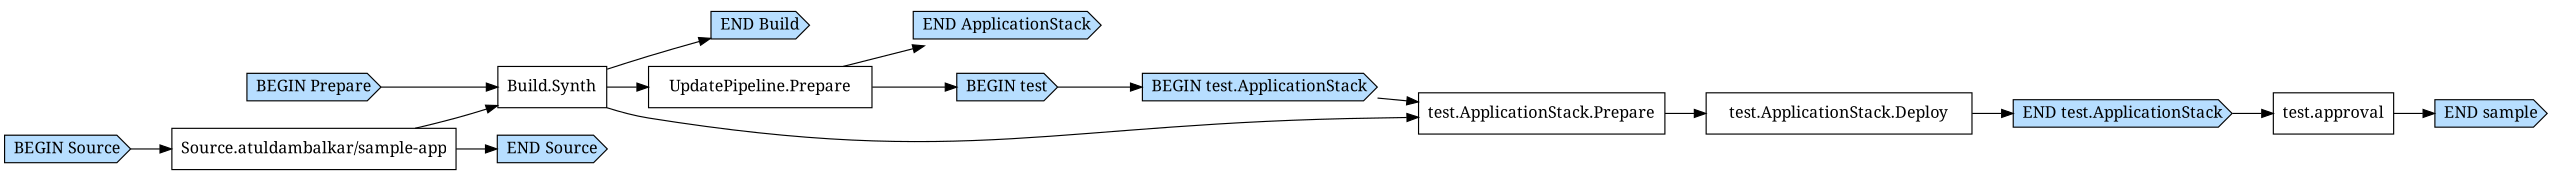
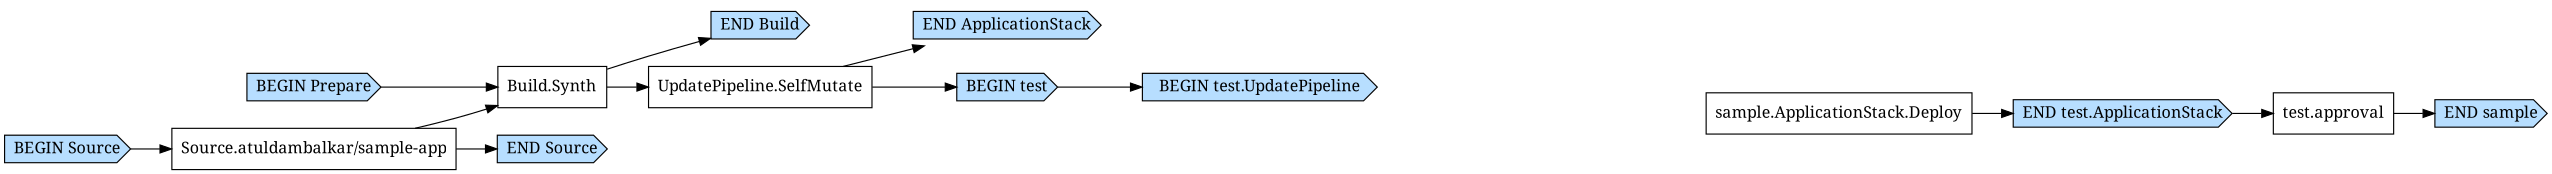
node "UpdatePipeline.Prepare": label "UpdatePipeline.Prepare" -> "UpdatePipeline.SelfMutate"
node "BEGIN test.ApplicationStack": label "BEGIN test.ApplicationStack" -> "BEGIN test.UpdatePipeline"
node "test.ApplicationStack.Prepare": removed
node "test.ApplicationStack.Deploy": label "test.ApplicationStack.Deploy" -> "sample.ApplicationStack.Deploy"
